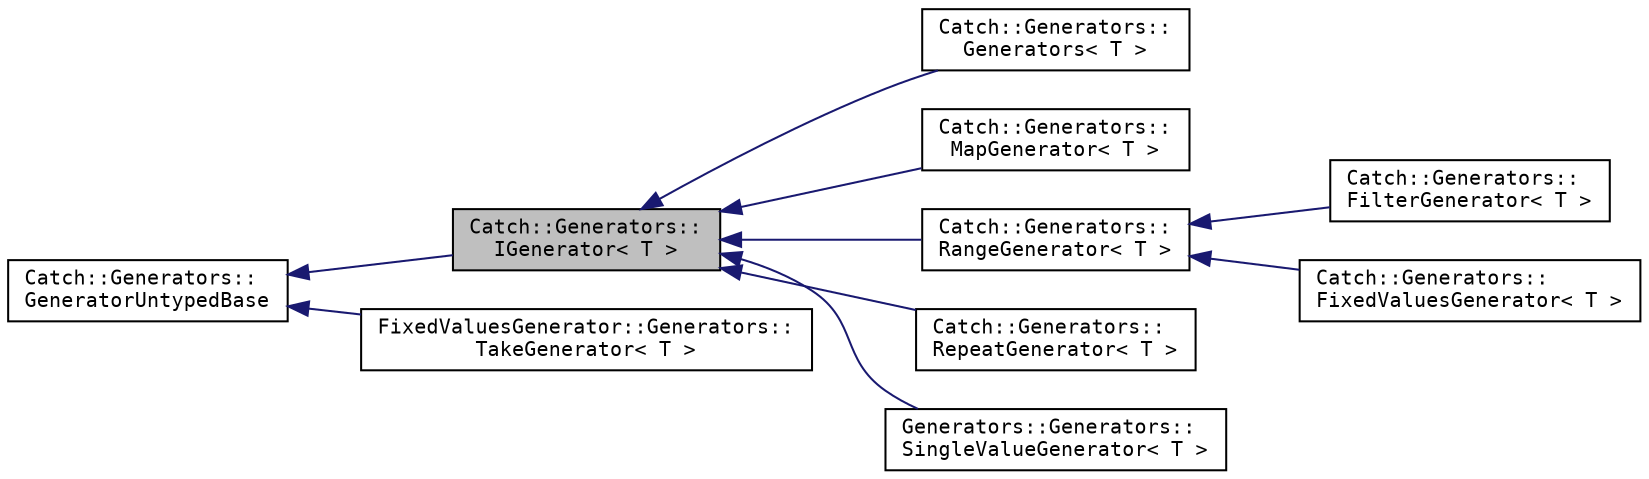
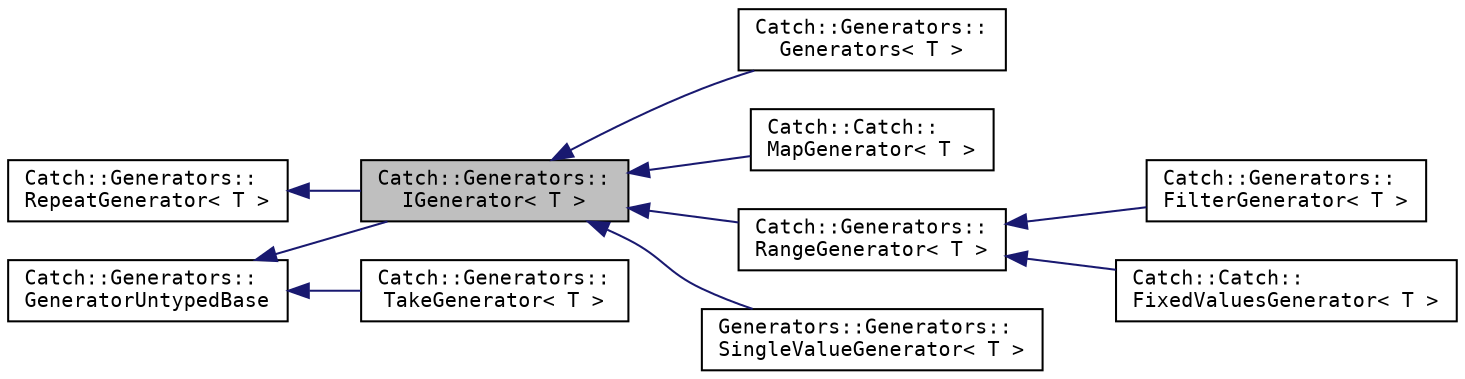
node "Catch::Generators:: MapGenerator< T >": label "Catch::Generators:: MapGenerator< T >" -> "Catch::Catch:: MapGenerator< T >"
node "Catch::Generators:: FixedValuesGenerator< T >": label "Catch::Generators:: FixedValuesGenerator< T >" -> "Catch::Catch:: FixedValuesGenerator< T >"
edge "Catch::Generators:: RepeatGenerator< T >" -> "Catch::Generators:: IGenerator< T >": reversed
node "FixedValuesGenerator::Generators:: TakeGenerator< T >": label "FixedValuesGenerator::Generators:: TakeGenerator< T >" -> "Catch::Generators:: TakeGenerator< T >"
